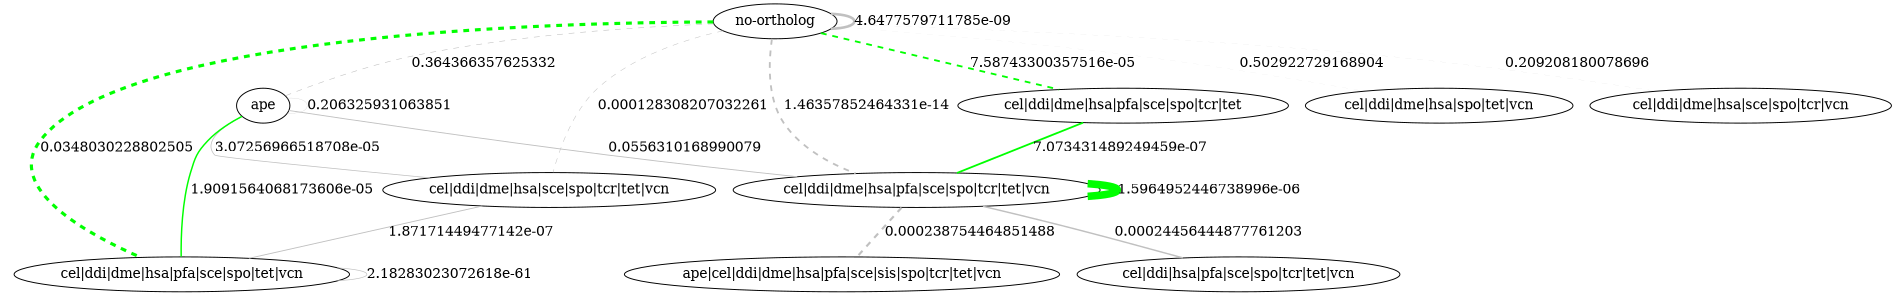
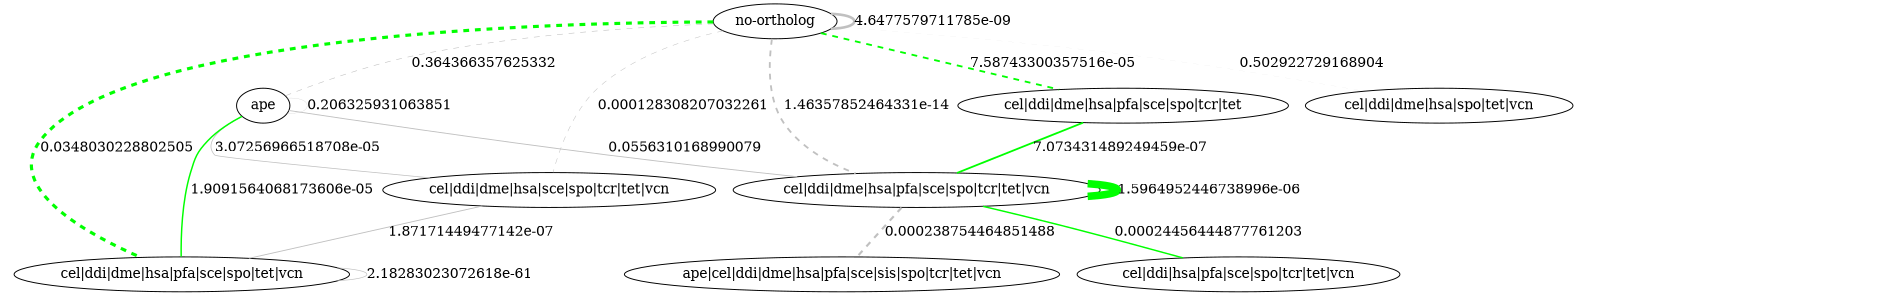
node "cel|ddi|dme|hsa|sce|spo|tcr|vcn": removed
edge "cel|ddi|dme|hsa|pfa|sce|spo|tcr|tet|vcn" -- "cel|ddi|hsa|pfa|sce|spo|tcr|tet|vcn": color grey -> green
